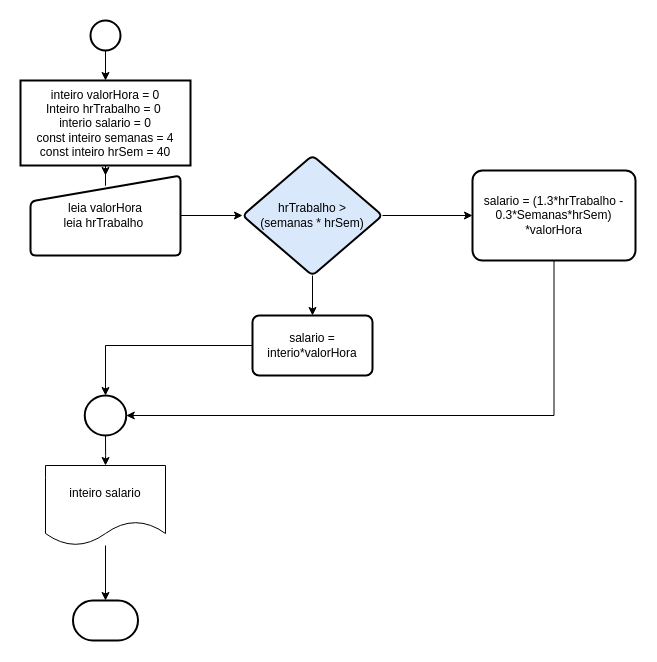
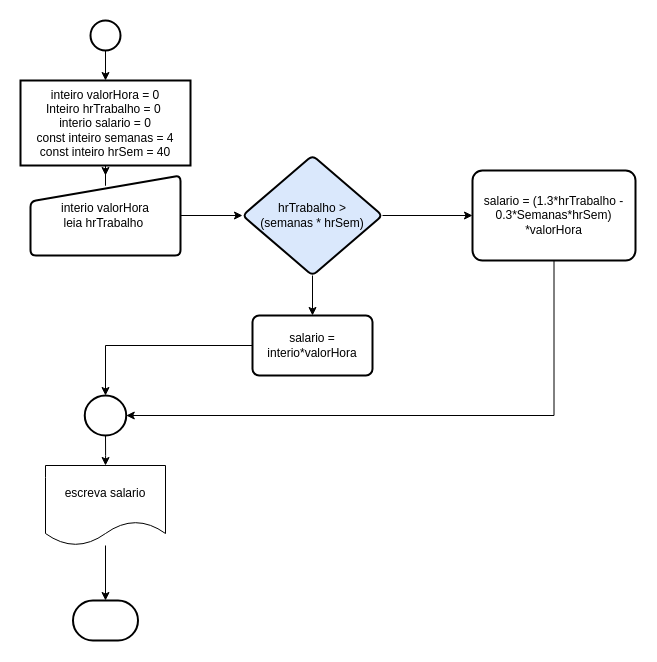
node "leia valorHoraleia hrTrabalho": label "leia valorHoraleia hrTrabalho" -> "interio valorHoraleia hrTrabalho"
node "inteiro salario": label "inteiro salario" -> "escreva salario"
